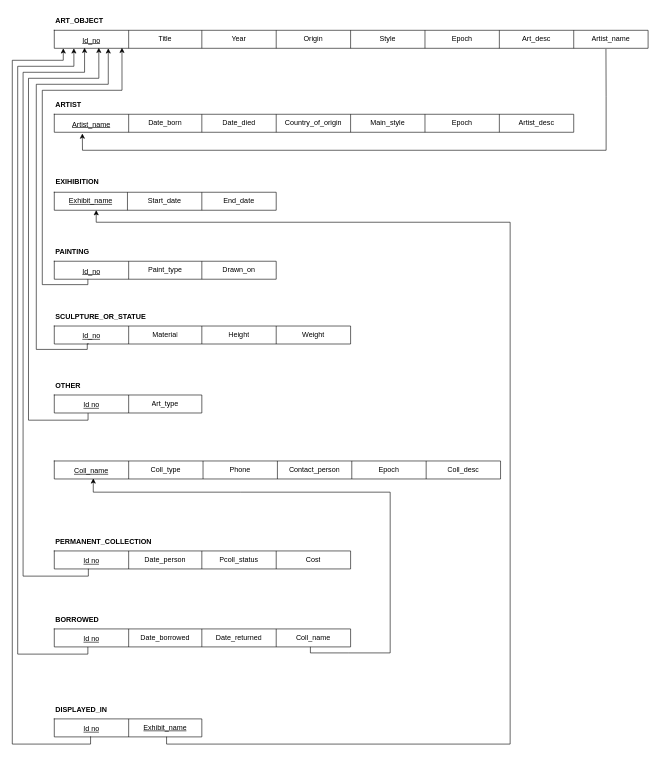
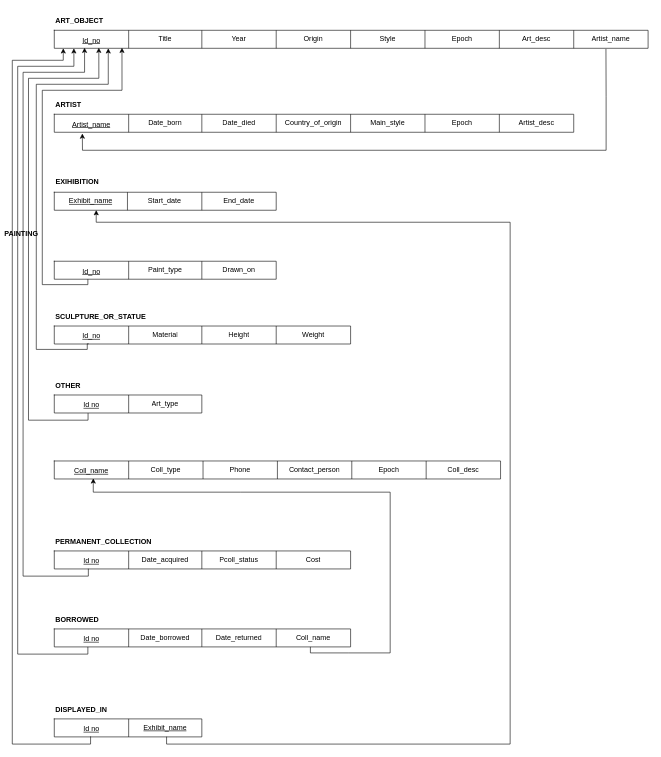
node "PAINTING": moved (81, 252) -> (30, 234)
node "Date_person": label "Date_person" -> "Date_acquired"
